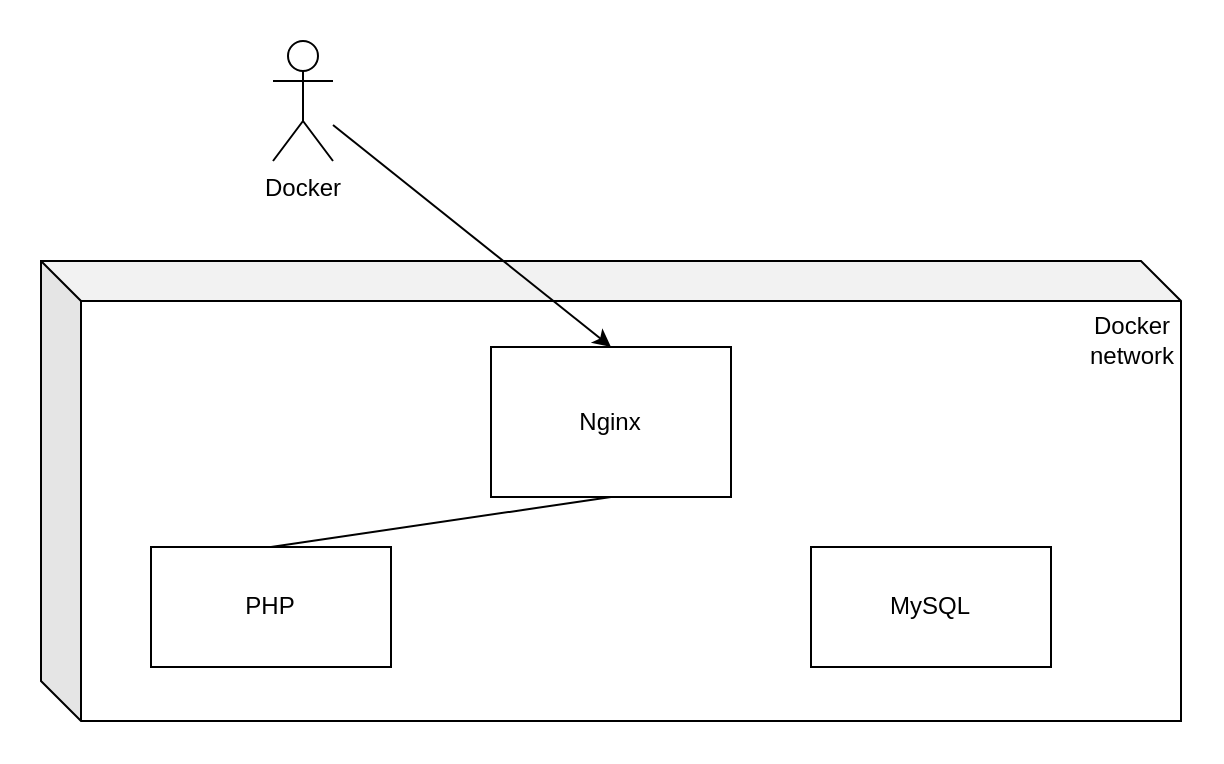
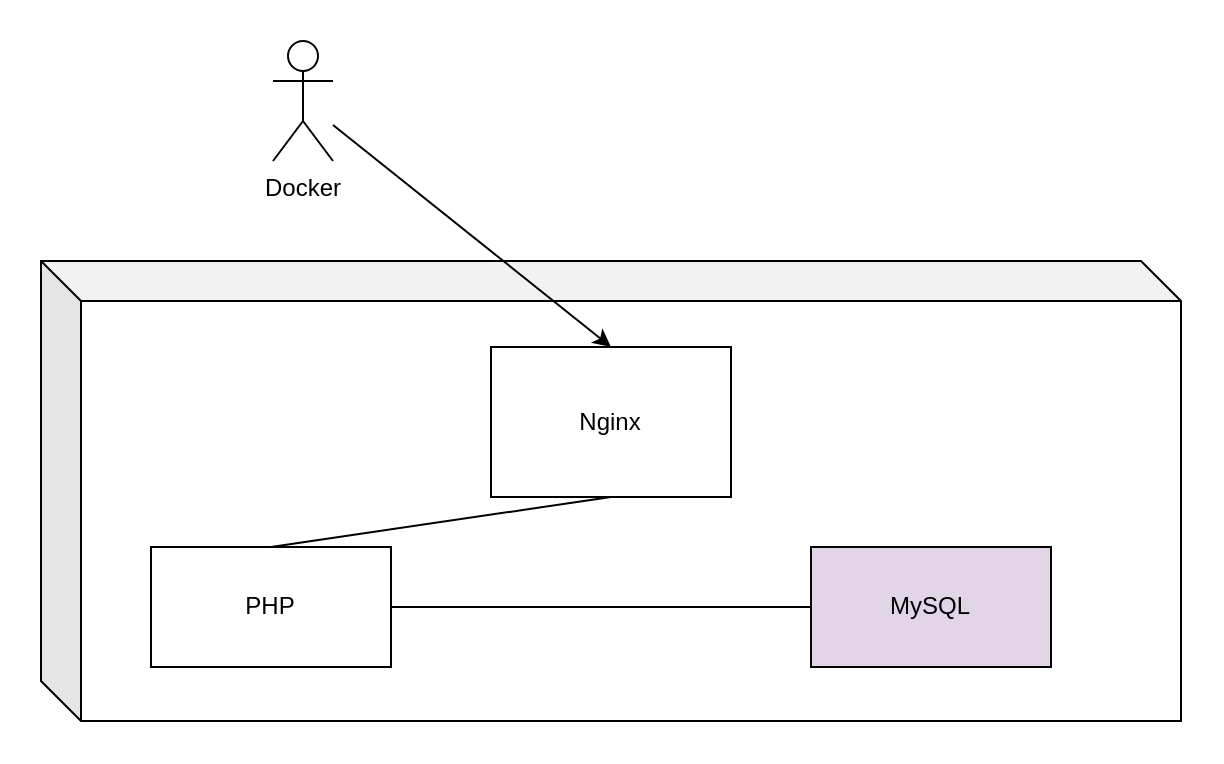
node "Docker network": removed
edge "PHP" -- "MySQL": added
node "MySQL": fillcolor #ffffff -> #e1d5e7
